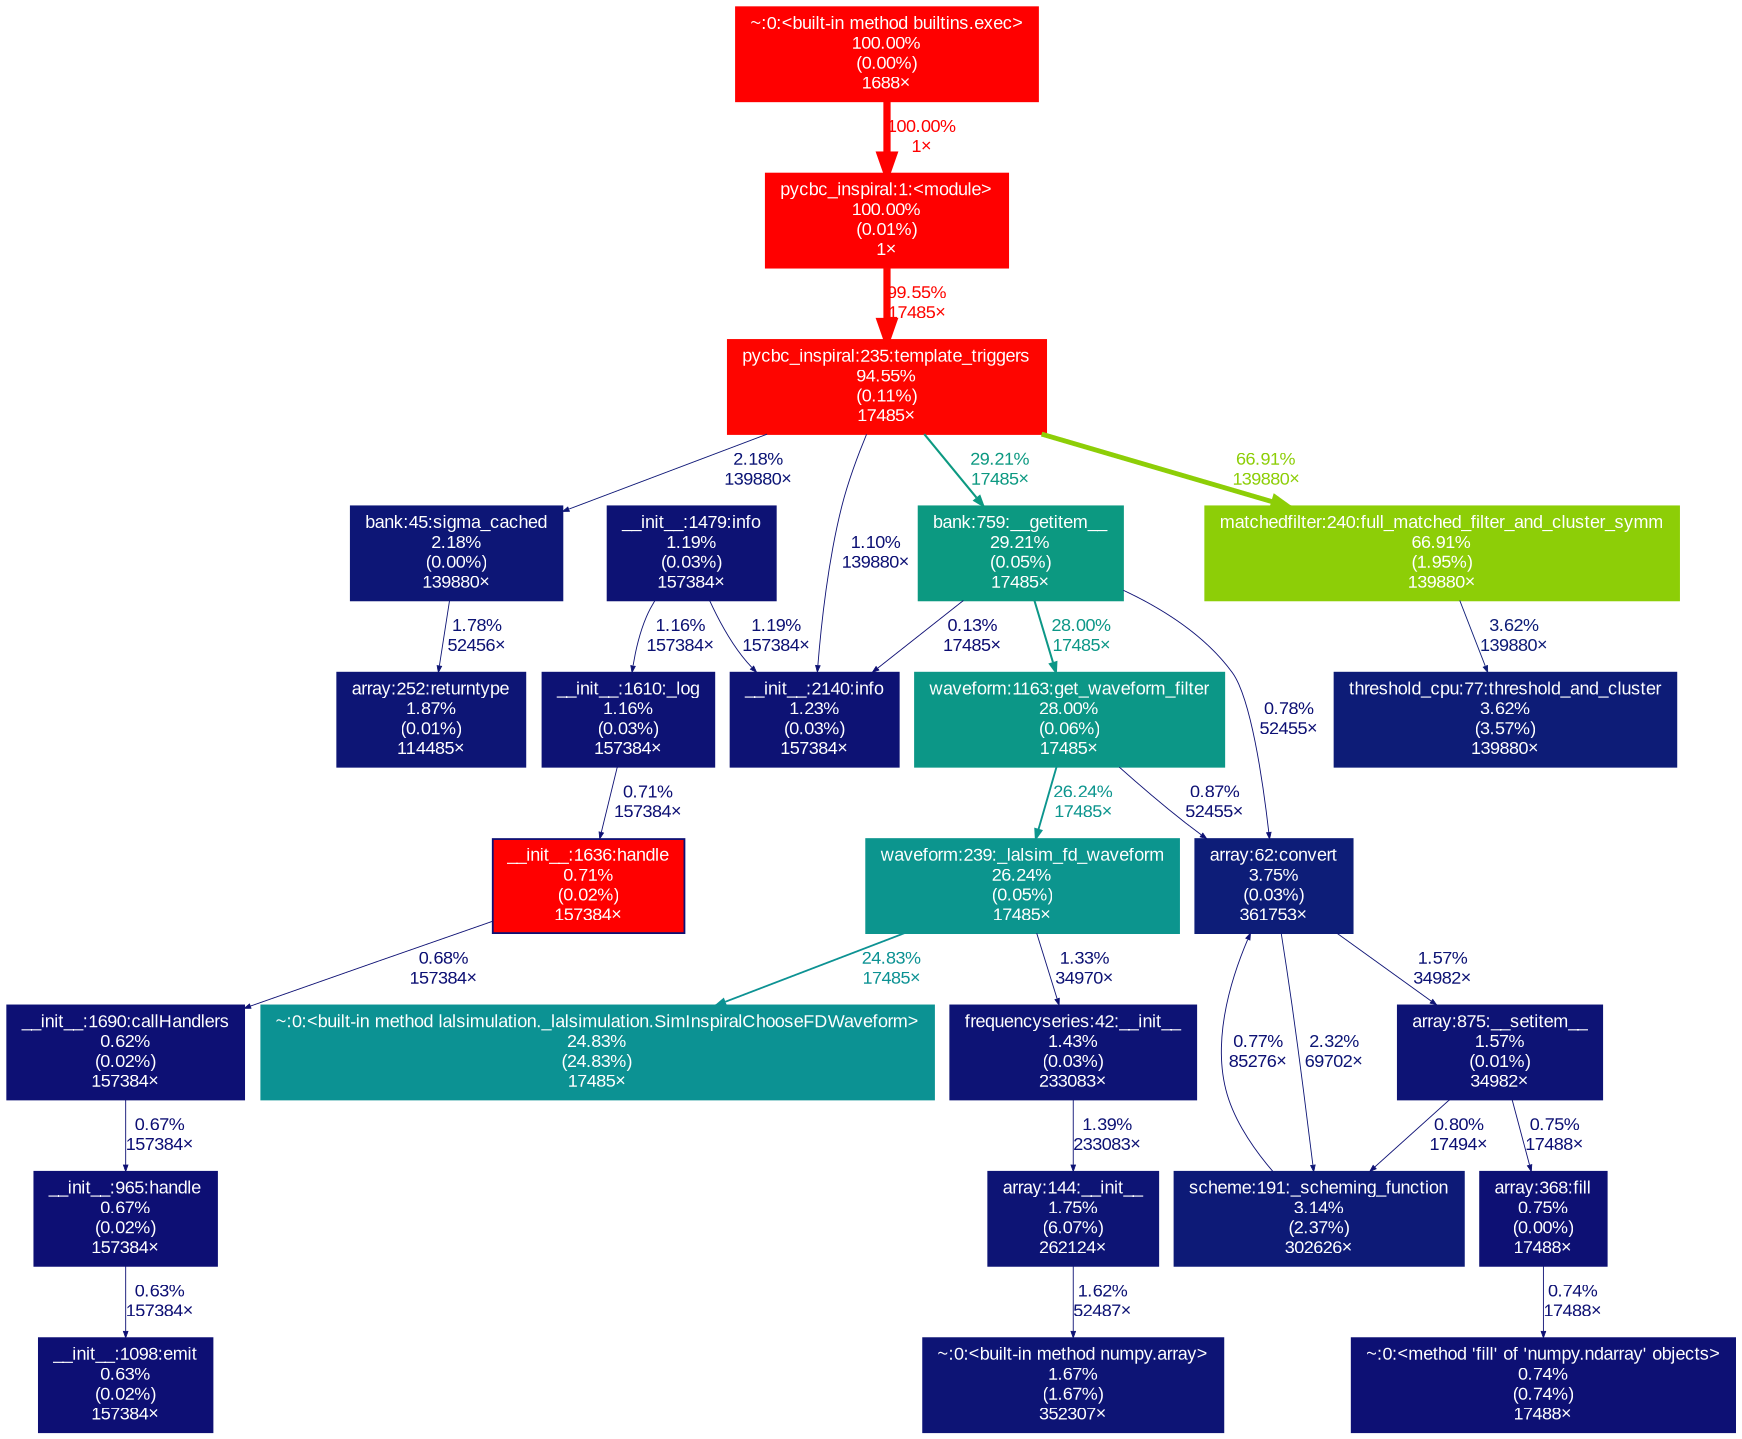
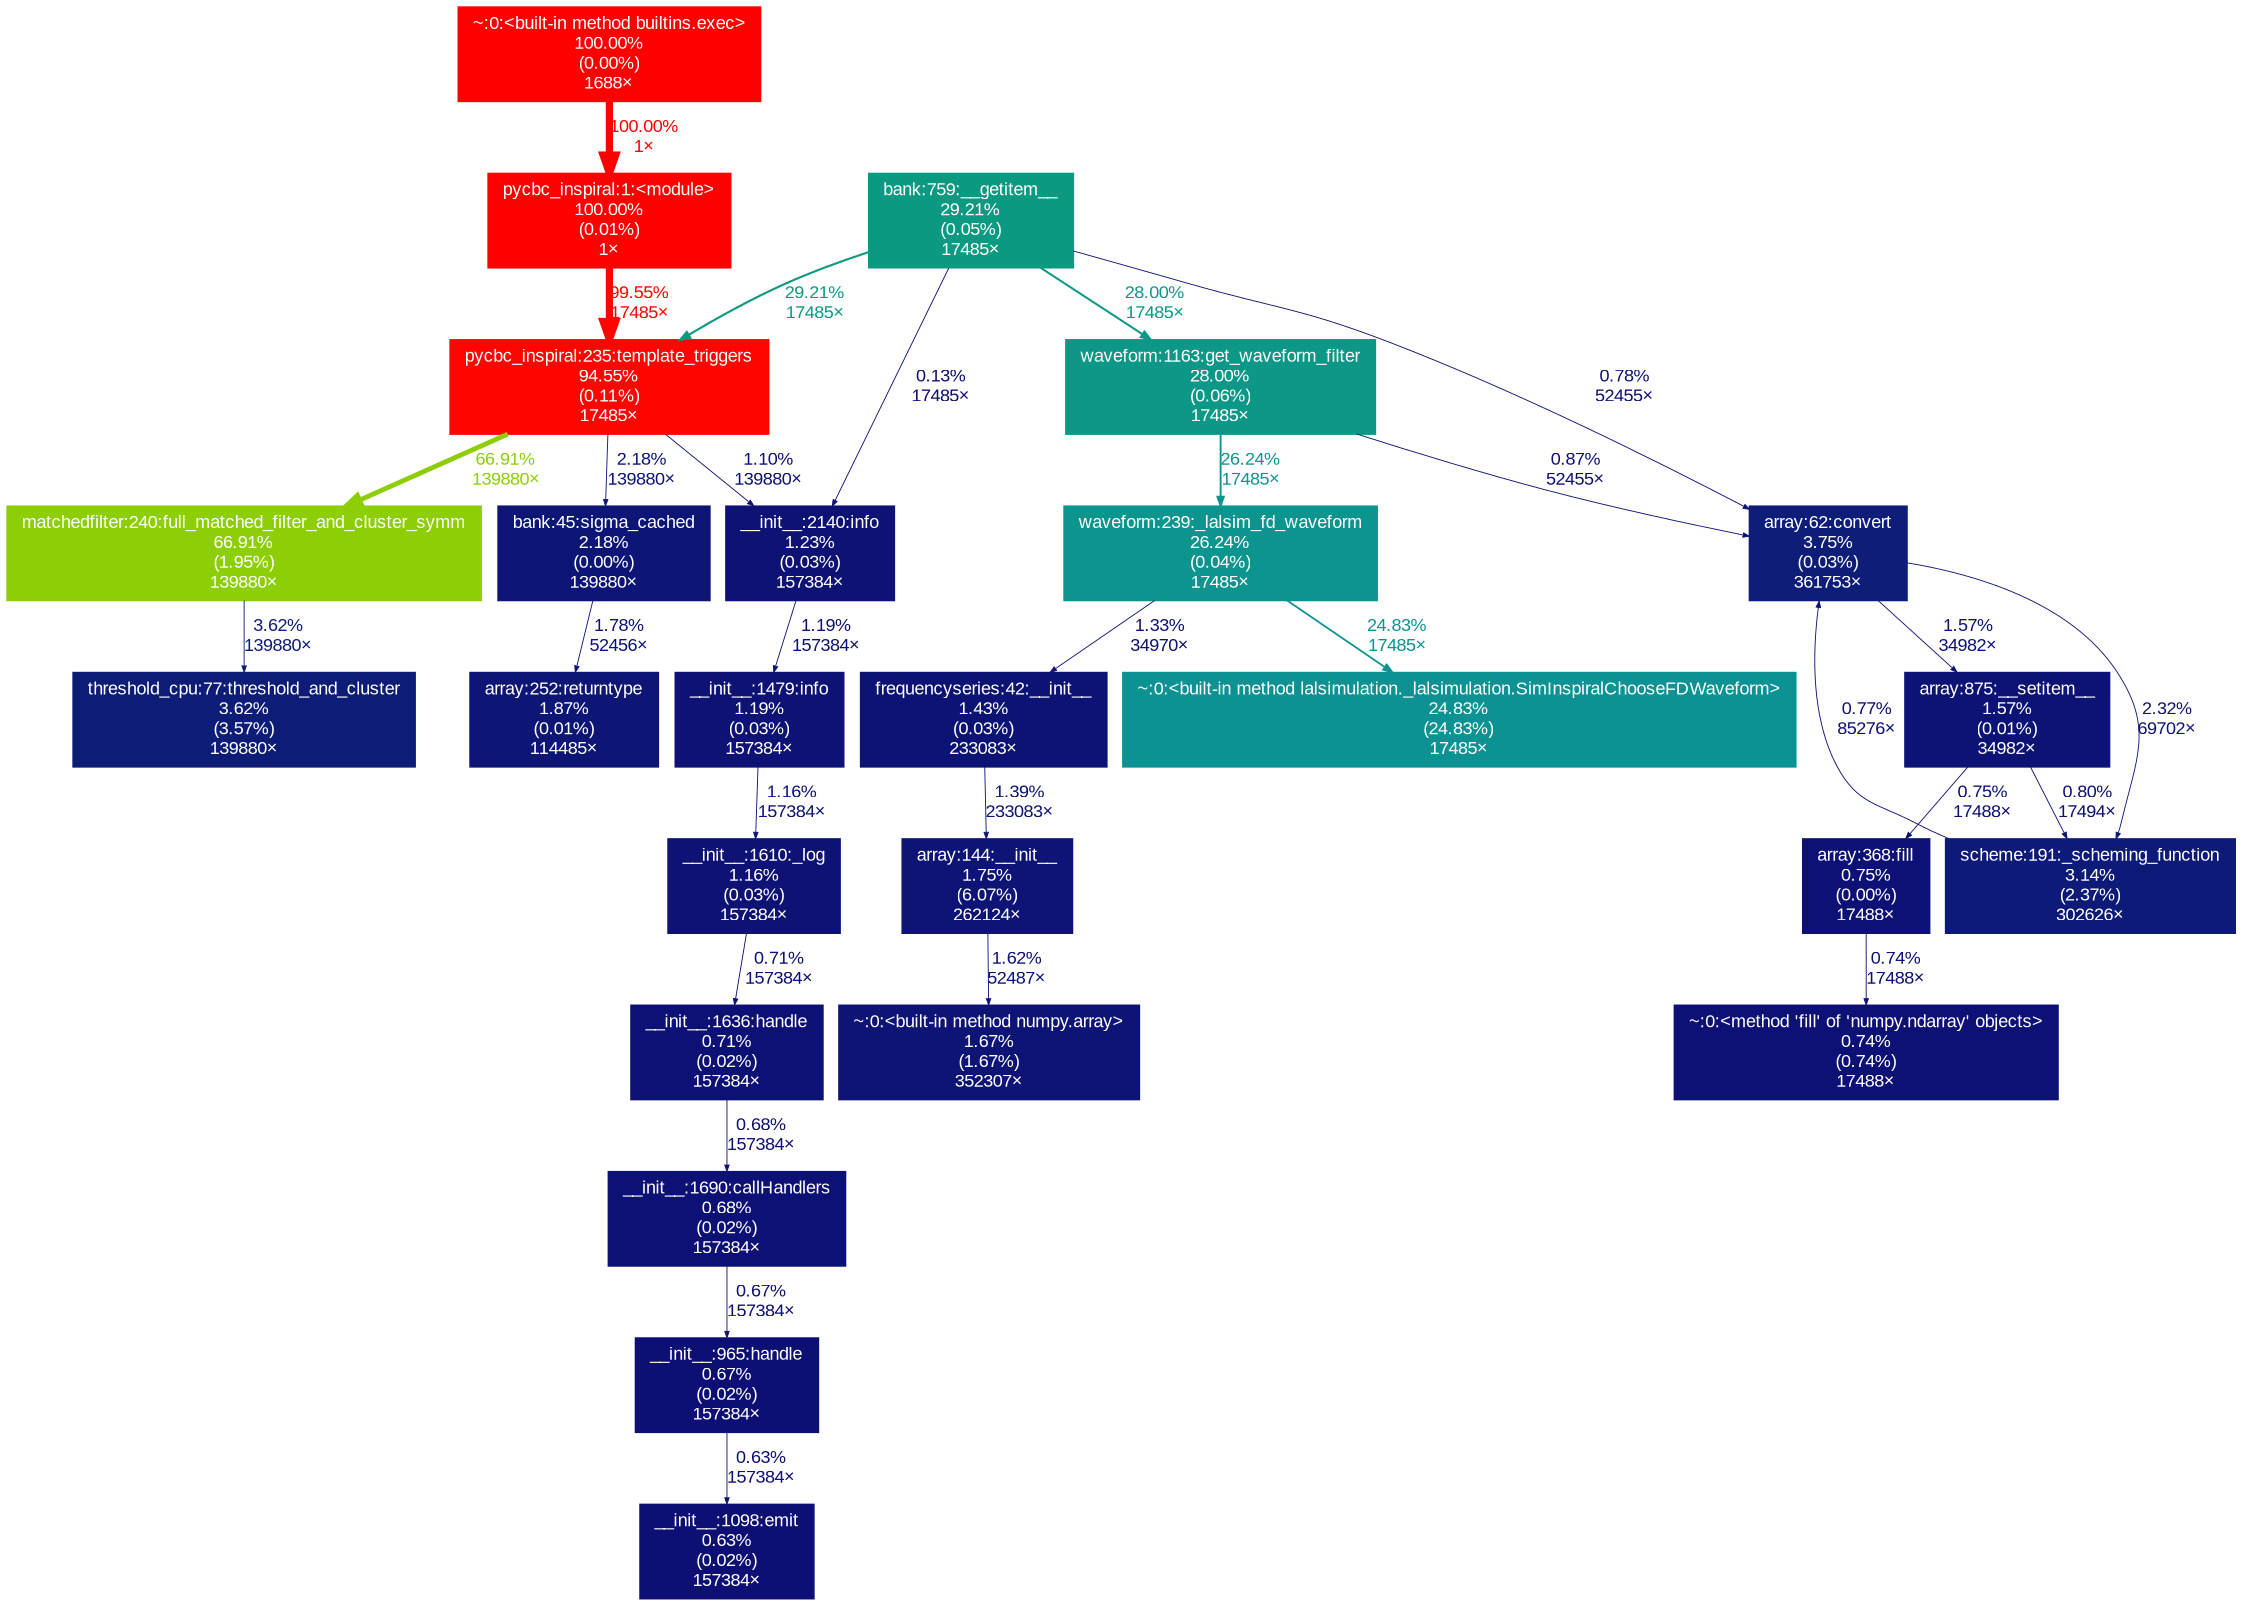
edge "pycbc_inspiral:235:template_triggers 94.55% (0.11%) 17485×" -> "bank:759:__getitem__ 29.21% (0.05%) 17485×": reversed
edge "__init__:1479:info 1.19% (0.03%) 157384×" -> "__init__:2140:info 1.23% (0.03%) 157384×": reversed
node "__init__:1636:handle 0.71% (0.02%) 157384×": fillcolor #ff0000 -> #0d1074
node "waveform:239:_lalsim_fd_waveform 26.24% (0.05%) 17485×": label "waveform:239:_lalsim_fd_waveform 26.24% (0.05%) 17485×" -> "waveform:239:_lalsim_fd_waveform 26.24% (0.04%) 17485×"
node "__init__:1690:callHandlers 0.62% (0.02%) 157384×": label "__init__:1690:callHandlers 0.62% (0.02%) 157384×" -> "__init__:1690:callHandlers 0.68% (0.02%) 157384×"
